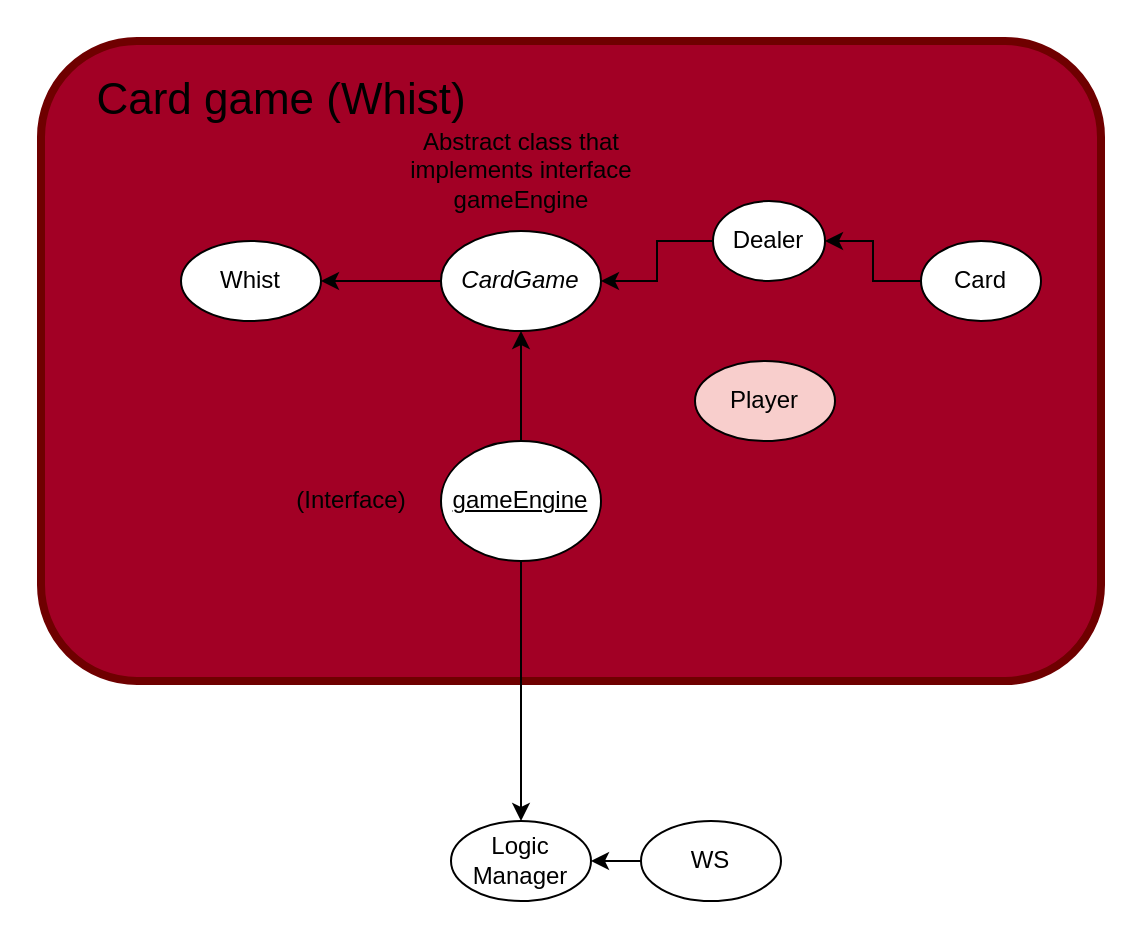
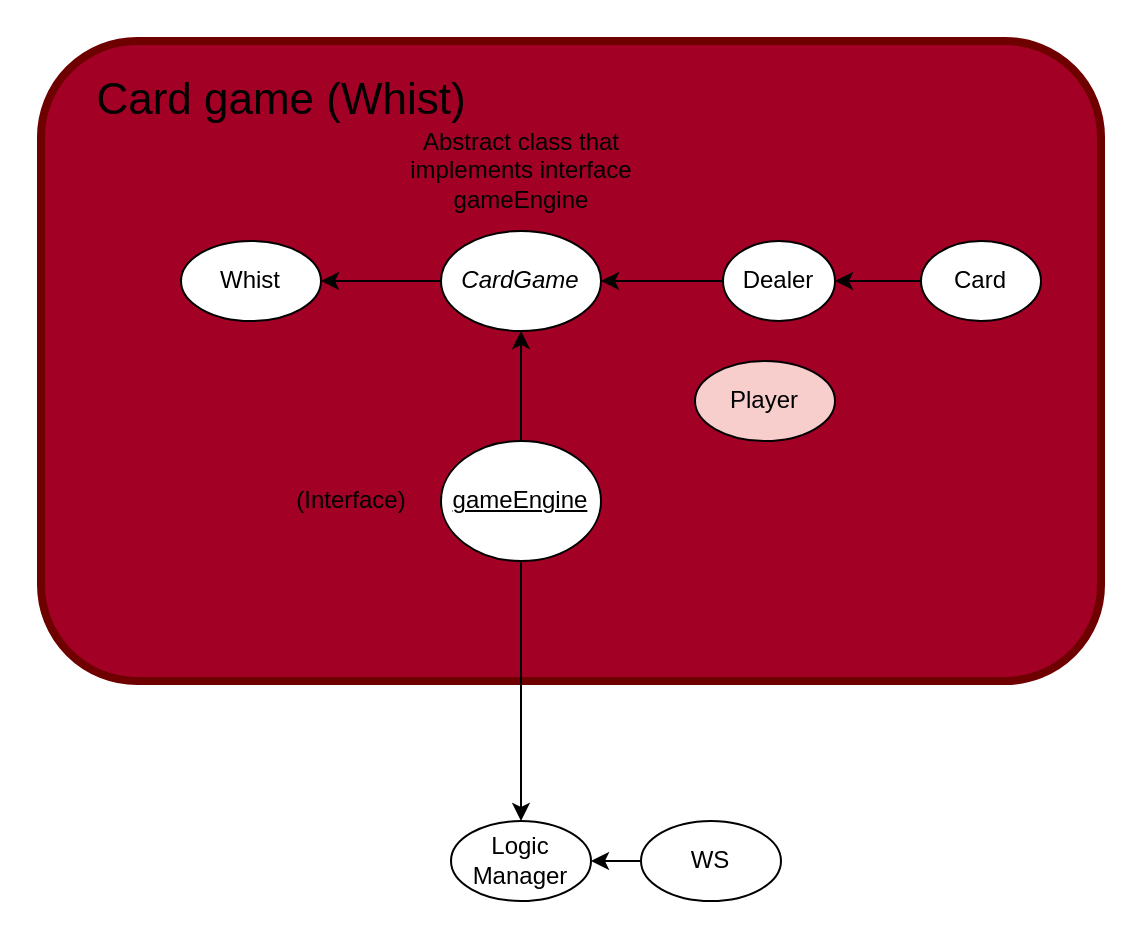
node "Dealer": moved (769, 241) -> (779, 281)
